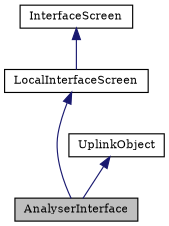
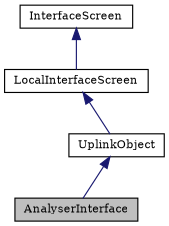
edge "AnalyserInterface" -> "LocalInterfaceScreen": now "UplinkObject" -> "LocalInterfaceScreen"
